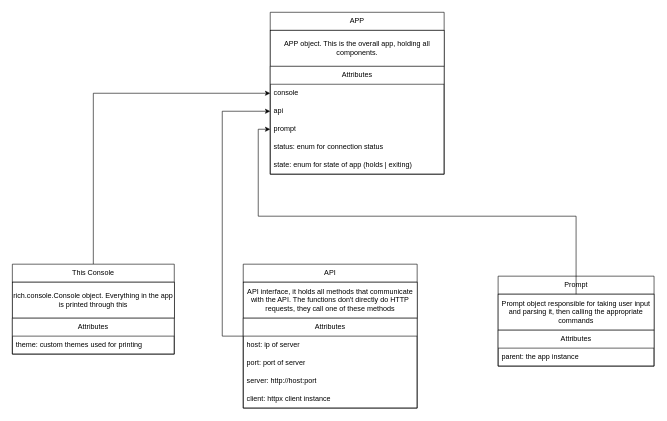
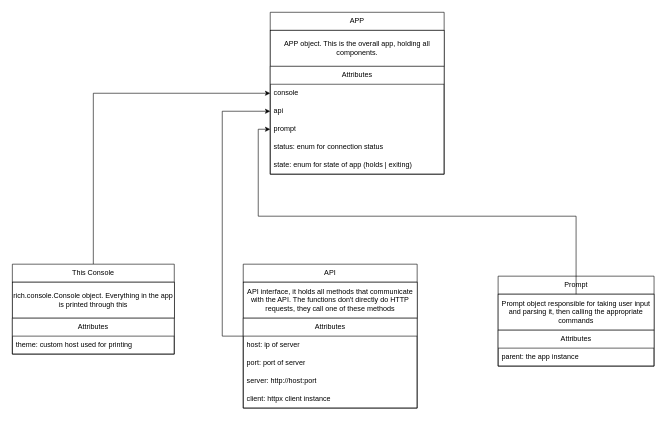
node "theme: custom themes used for printing": label "theme: custom themes used for printing" -> "theme: custom host used for printing"
